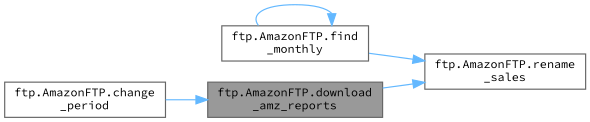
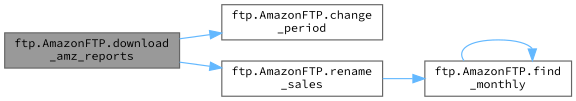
edge "ftp.AmazonFTP.find _monthly" -> "ftp.AmazonFTP.rename _sales": reversed
edge "ftp.AmazonFTP.change _period" -> "ftp.AmazonFTP.download _amz_reports": reversed
